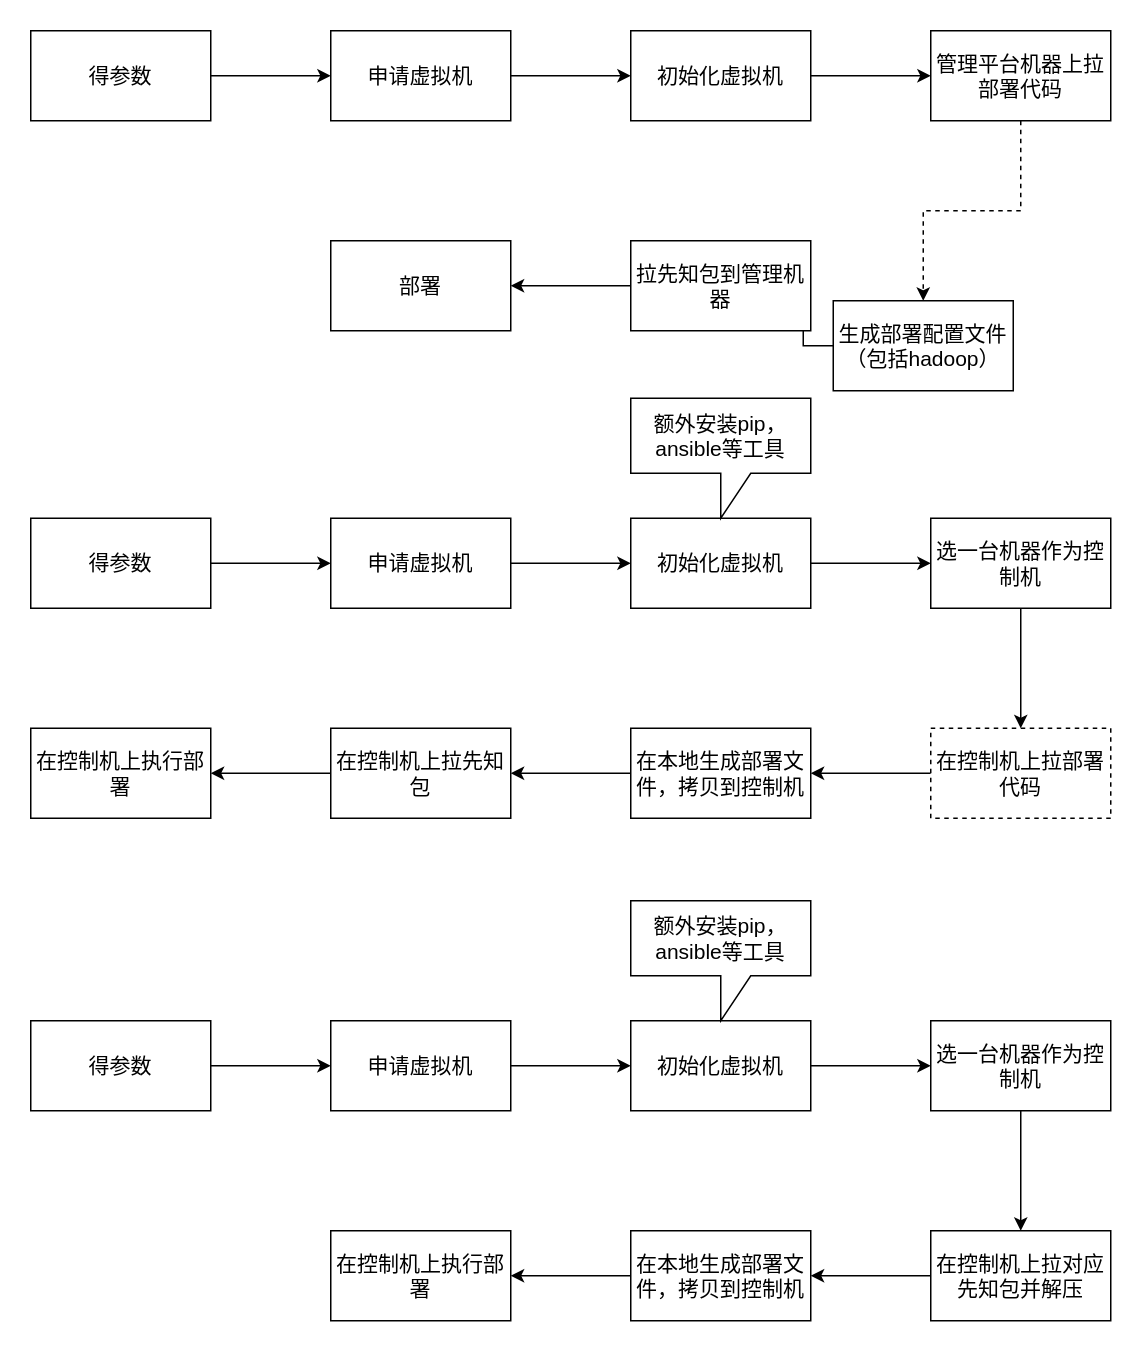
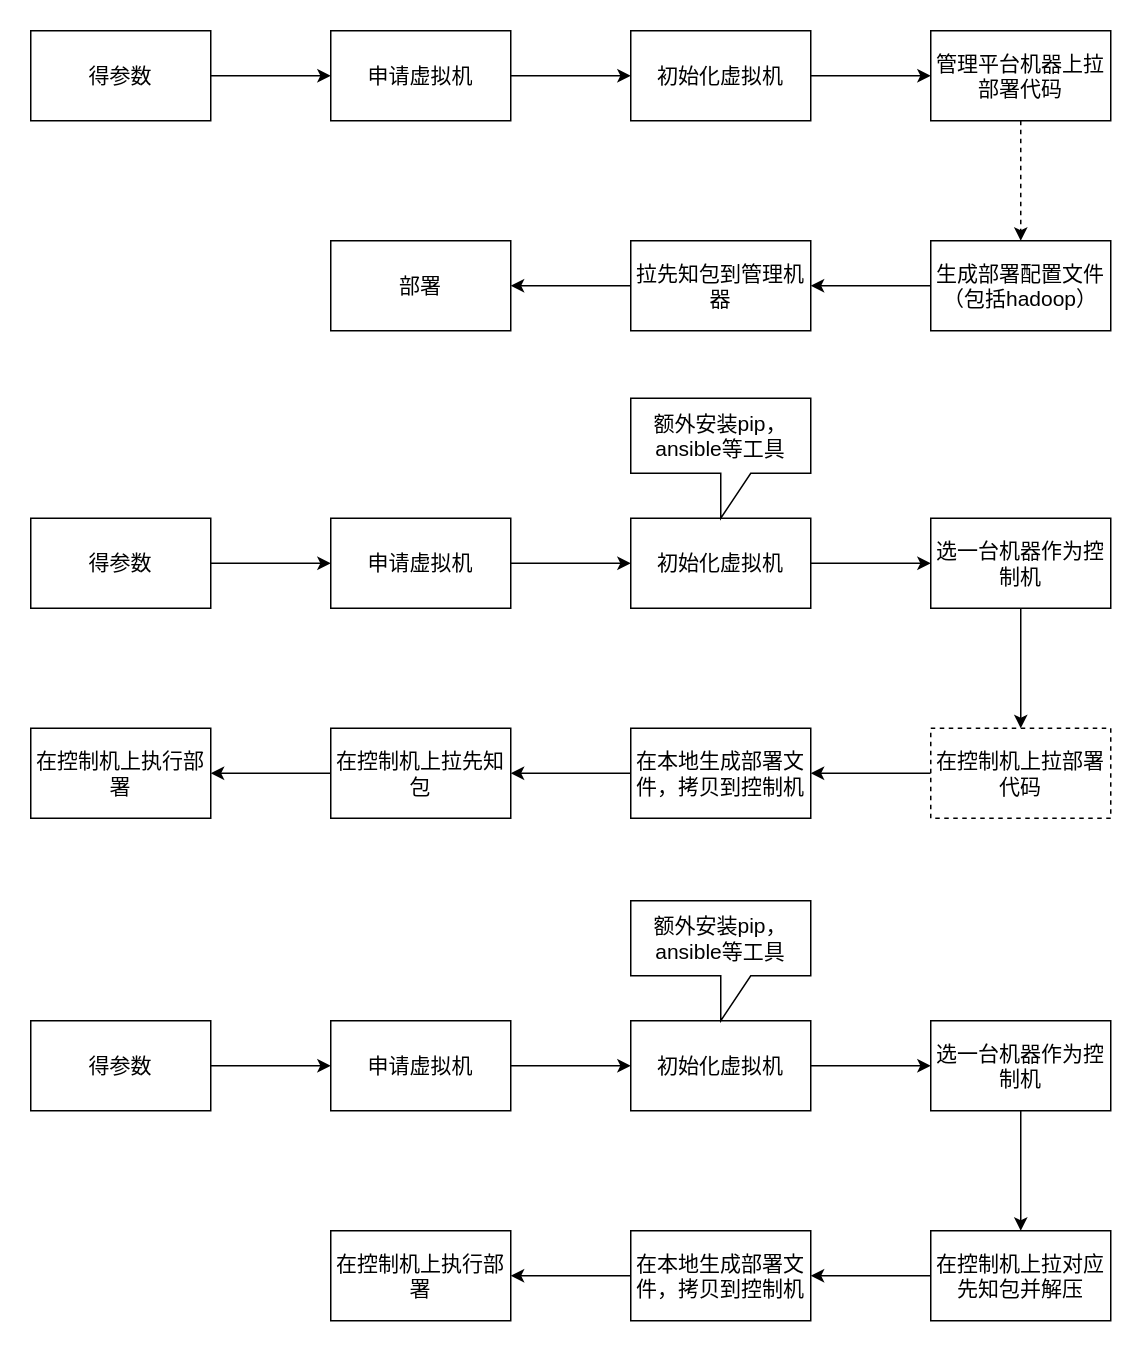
node "生成部署配置文件（包括hadoop）": moved (923, 346) -> (1021, 286)
